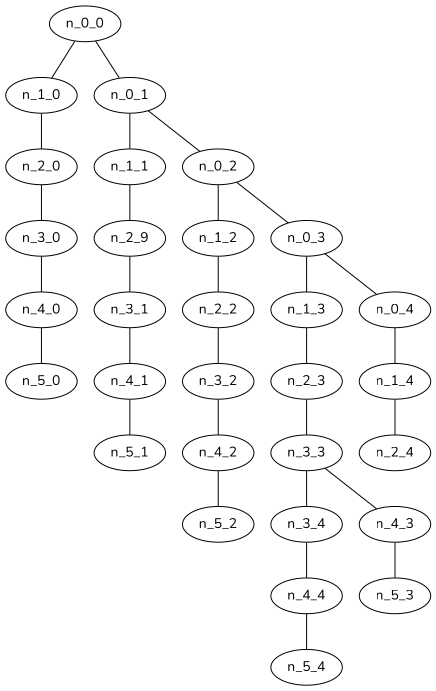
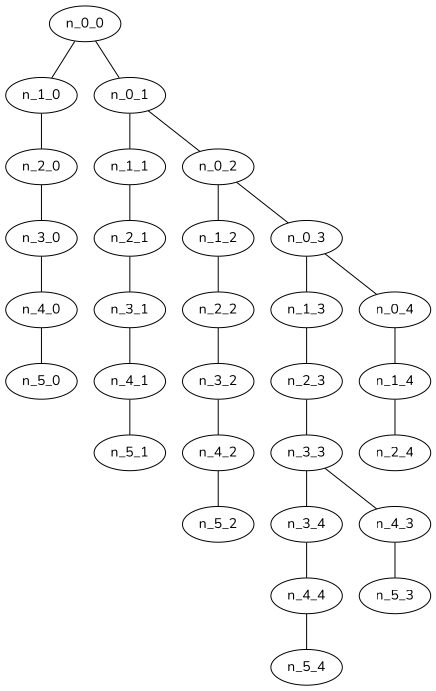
node "n_2_9": label "n_2_9" -> "n_2_1"
